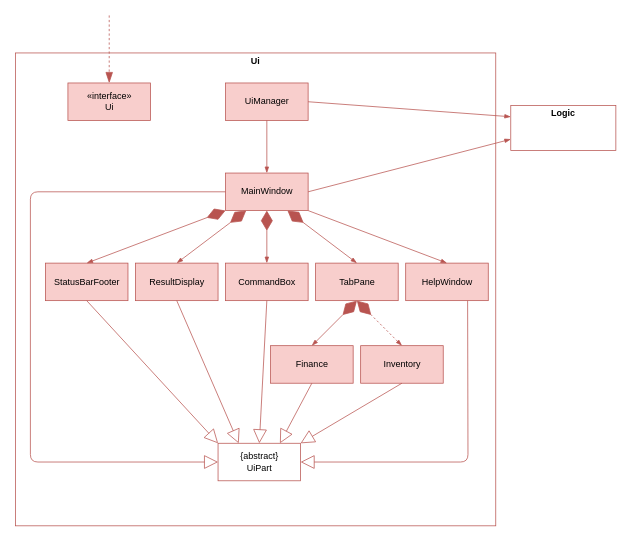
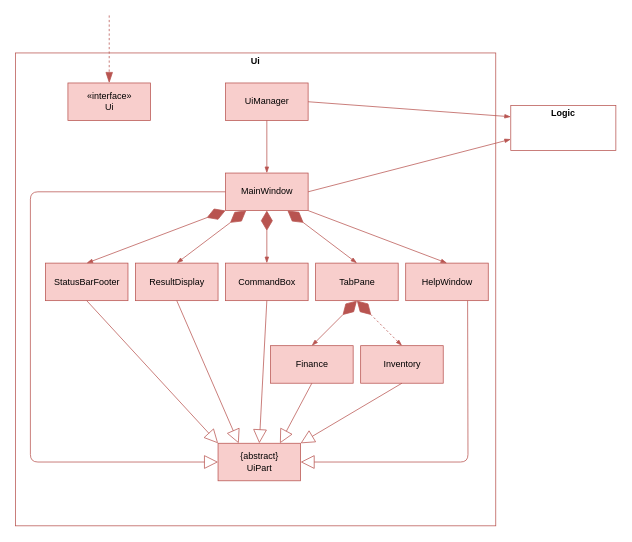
node "{abstract} UiPart": fillcolor #ffffff -> #f8cecc
